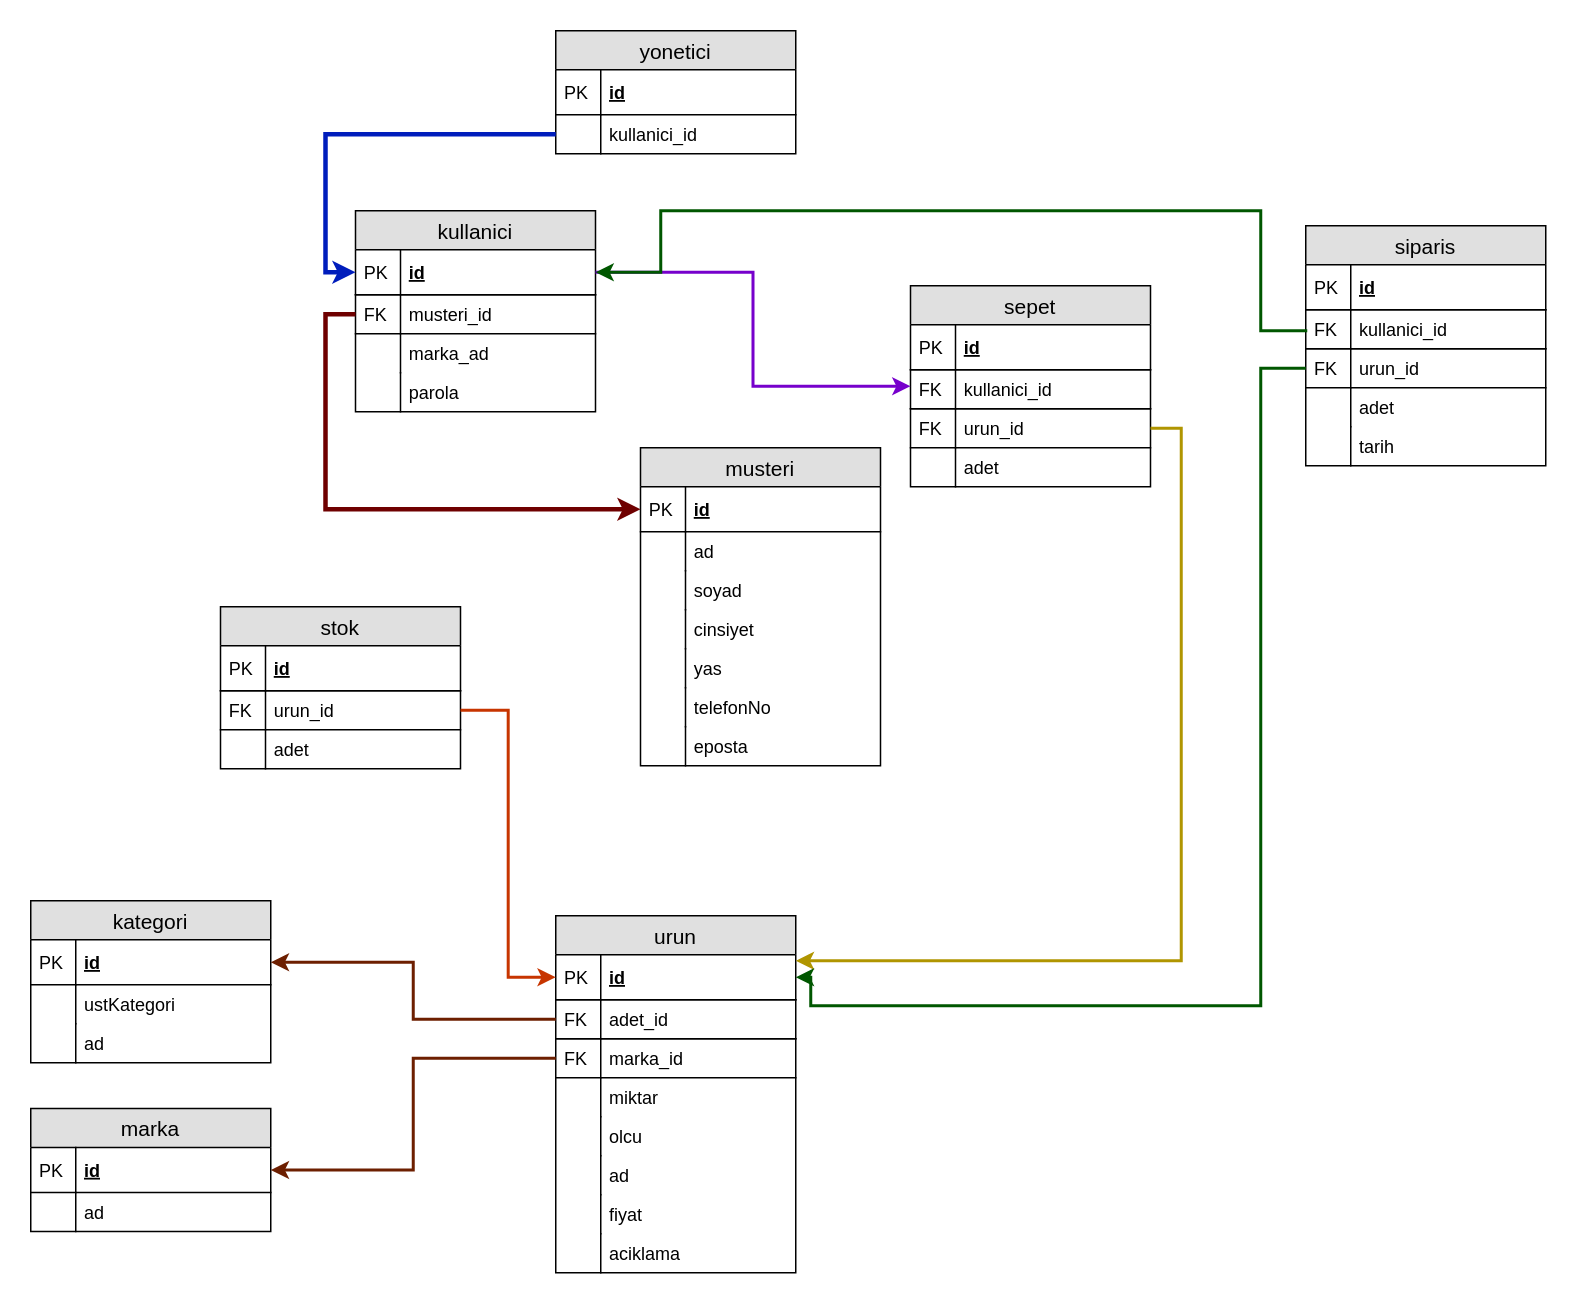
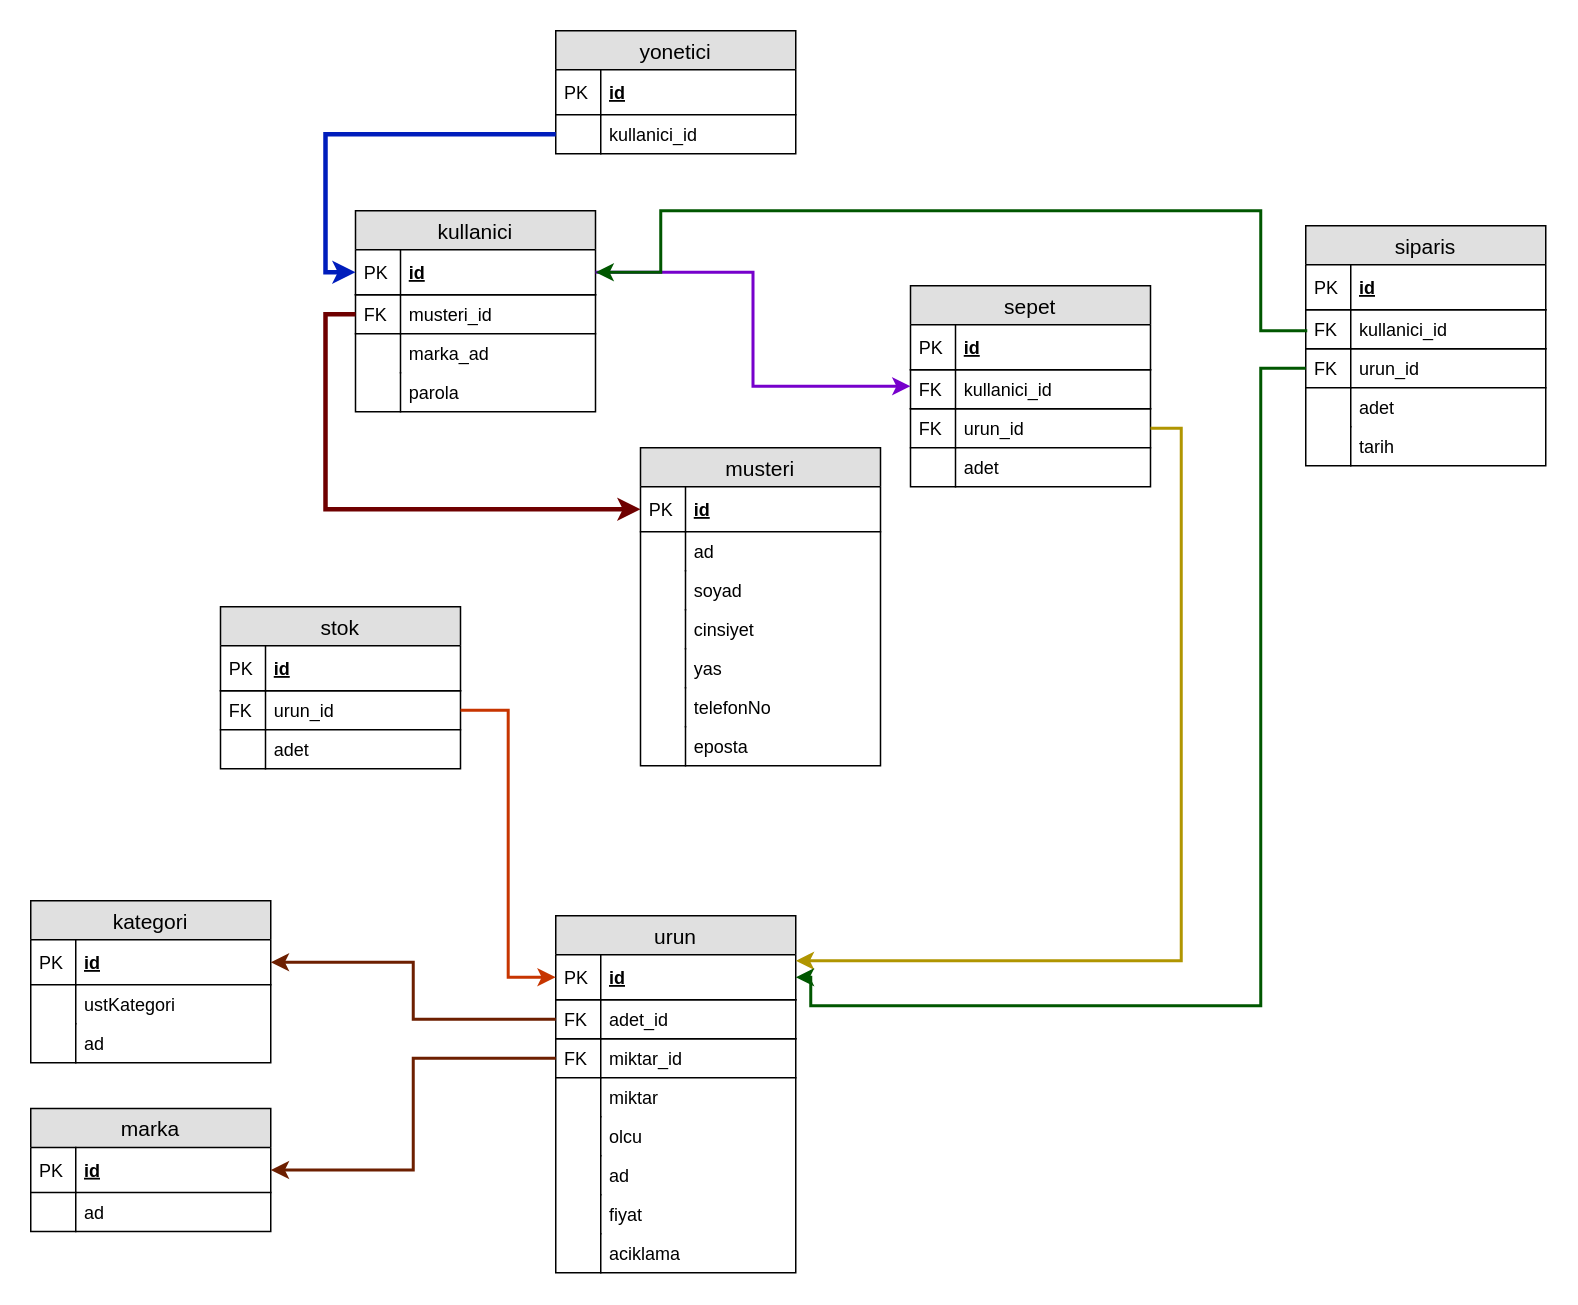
node "marka_id": label "marka_id" -> "miktar_id"
